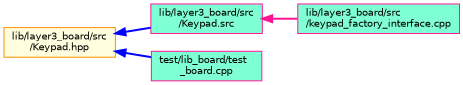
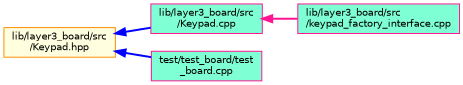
node "lib/layer3_board/src /Keypad.src": label "lib/layer3_board/src /Keypad.src" -> "lib/layer3_board/src /Keypad.cpp"
node "test/lib_board/test _board.cpp": label "test/lib_board/test _board.cpp" -> "test/test_board/test _board.cpp"
